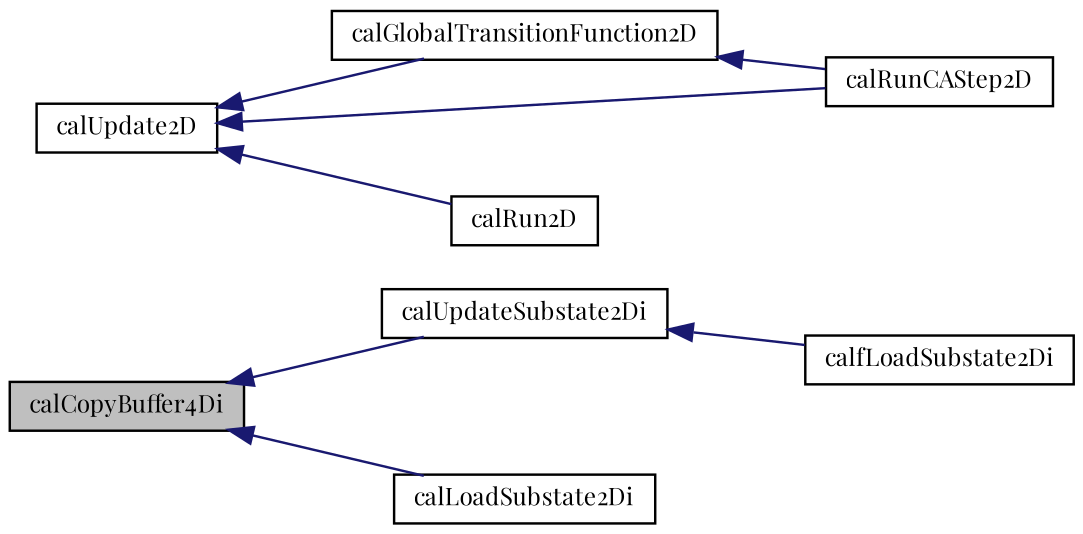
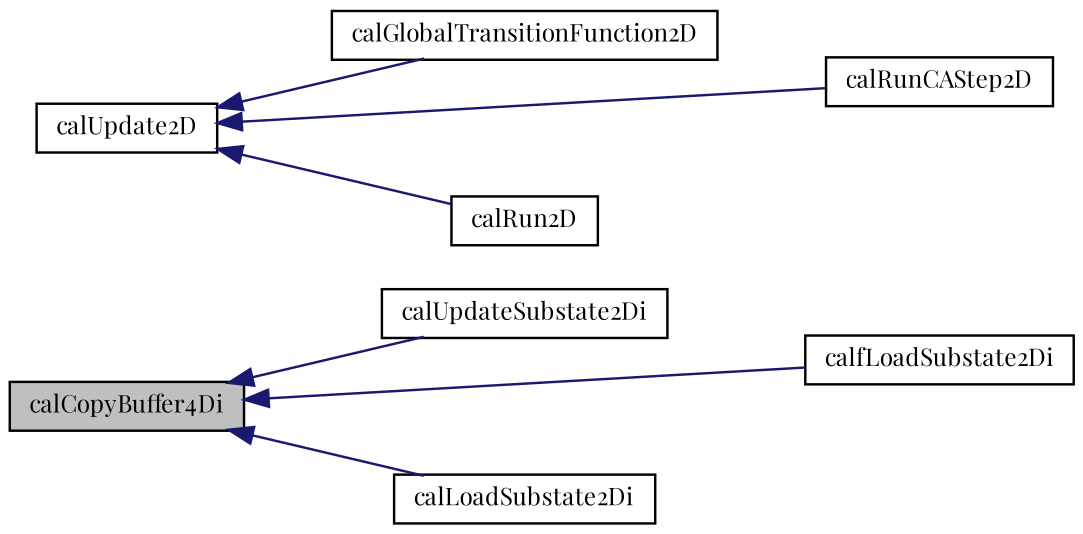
edge "calRunCAStep2D" -> "calGlobalTransitionFunction2D": removed
edge "calfLoadSubstate2Di" -> "calUpdateSubstate2Di": now "calfLoadSubstate2Di" -> "calCopyBuffer4Di"
